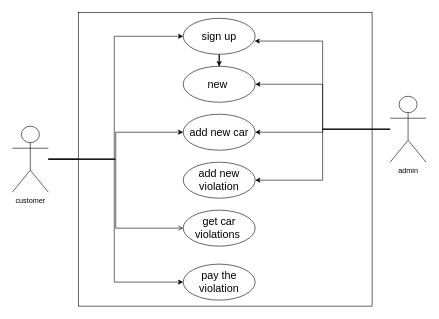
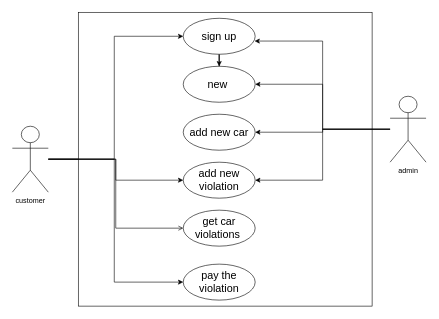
edge "customer" -> "add new car": now "customer" -> "add new violation"
